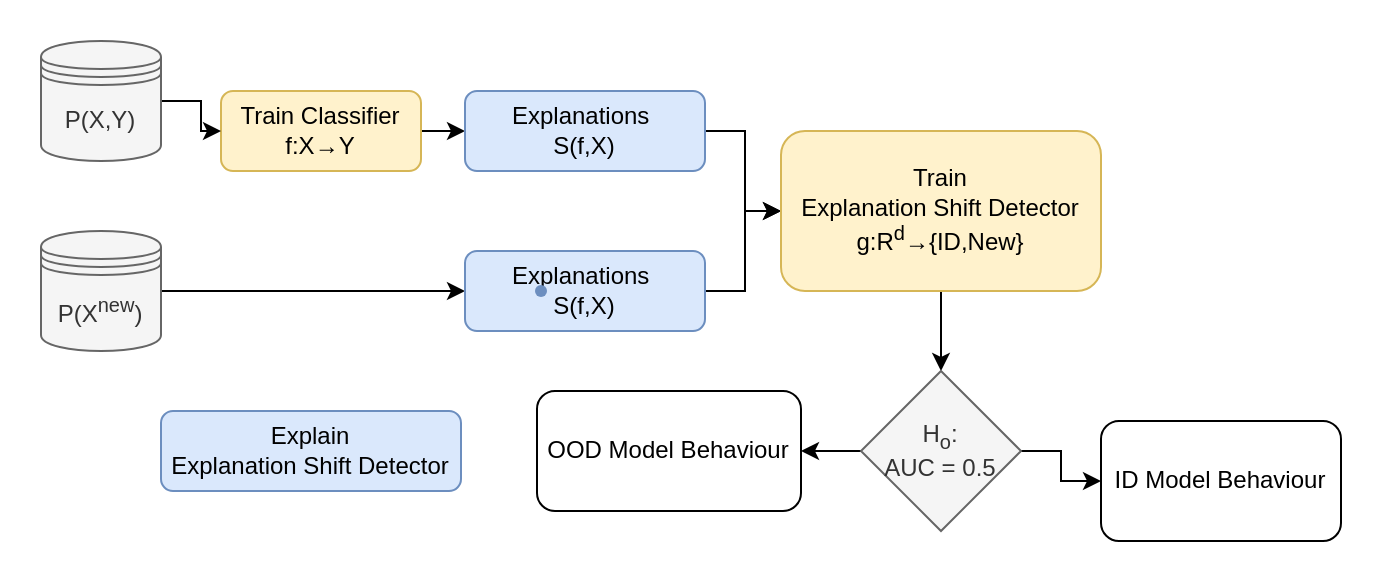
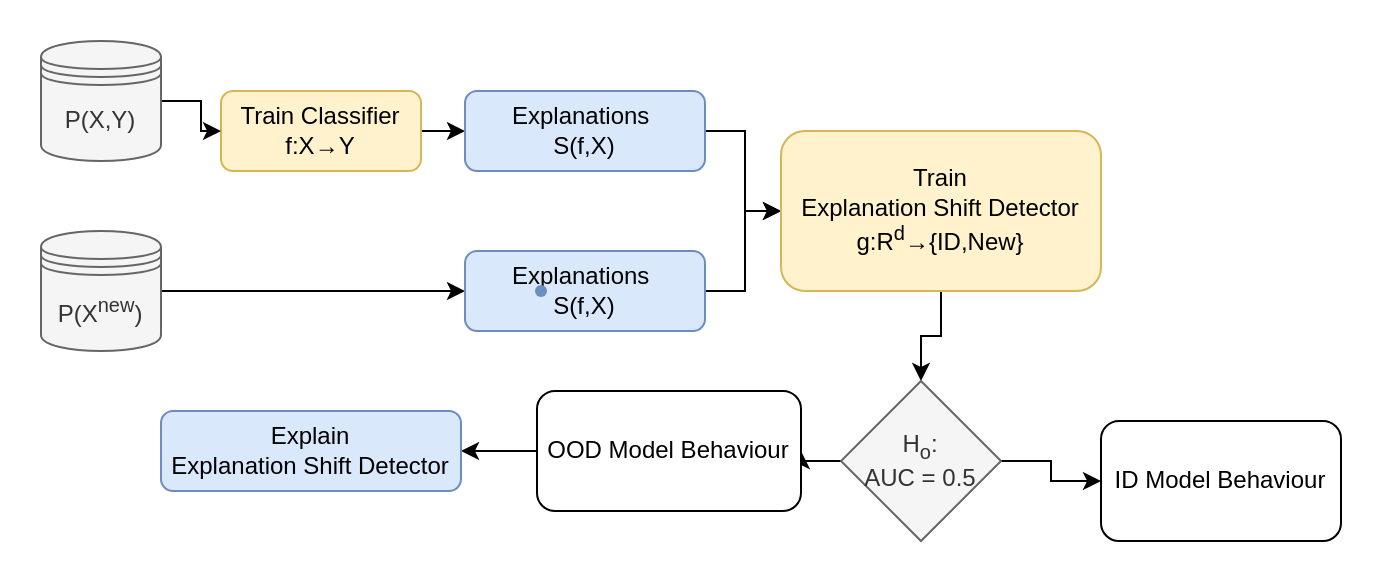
edge "OOD Model Behaviour" -> "Explain Explanation Shift Detector": added
node "Ho: AUC = 0.5": moved (941, 451) -> (921, 461)
